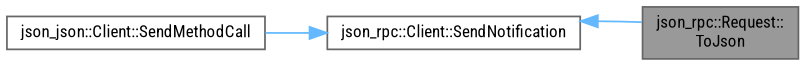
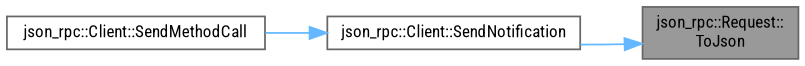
edge "json_rpc::Request:: ToJson" -> "json_rpc::Client::SendNotification": reversed
node "json_json::Client::SendMethodCall": label "json_json::Client::SendMethodCall" -> "json_rpc::Client::SendMethodCall"
